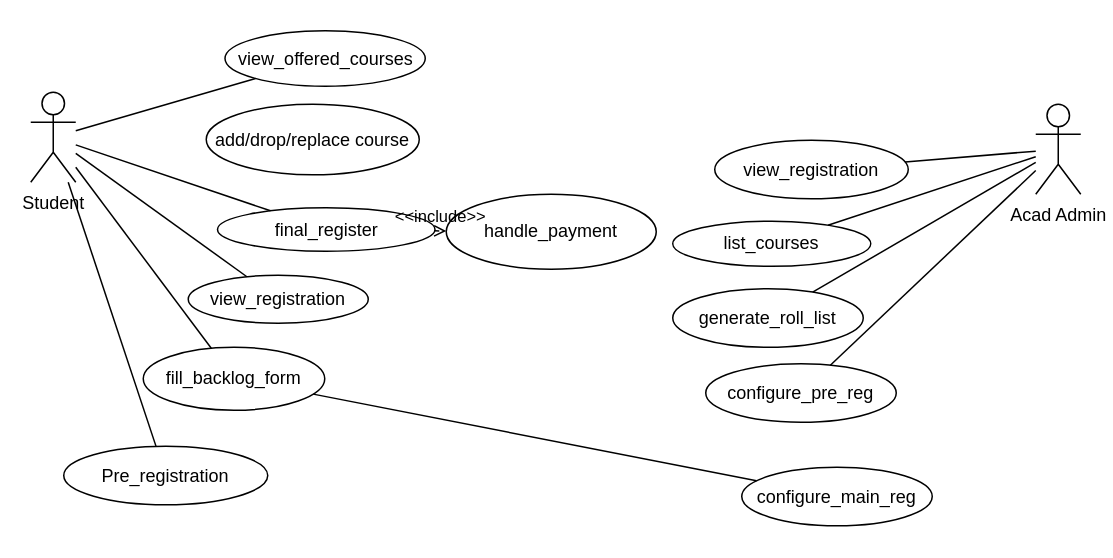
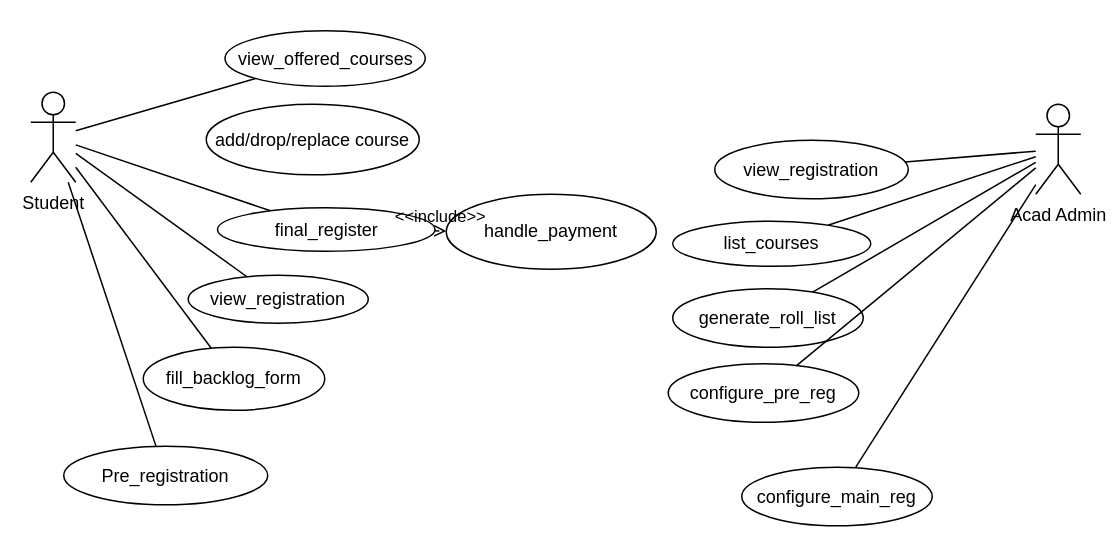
node "configure_pre_reg": moved (801, 393) -> (764, 393)
edge "fill_backlog_form" -- "configure_main_reg": now "Acad Admin" -- "configure_main_reg"
